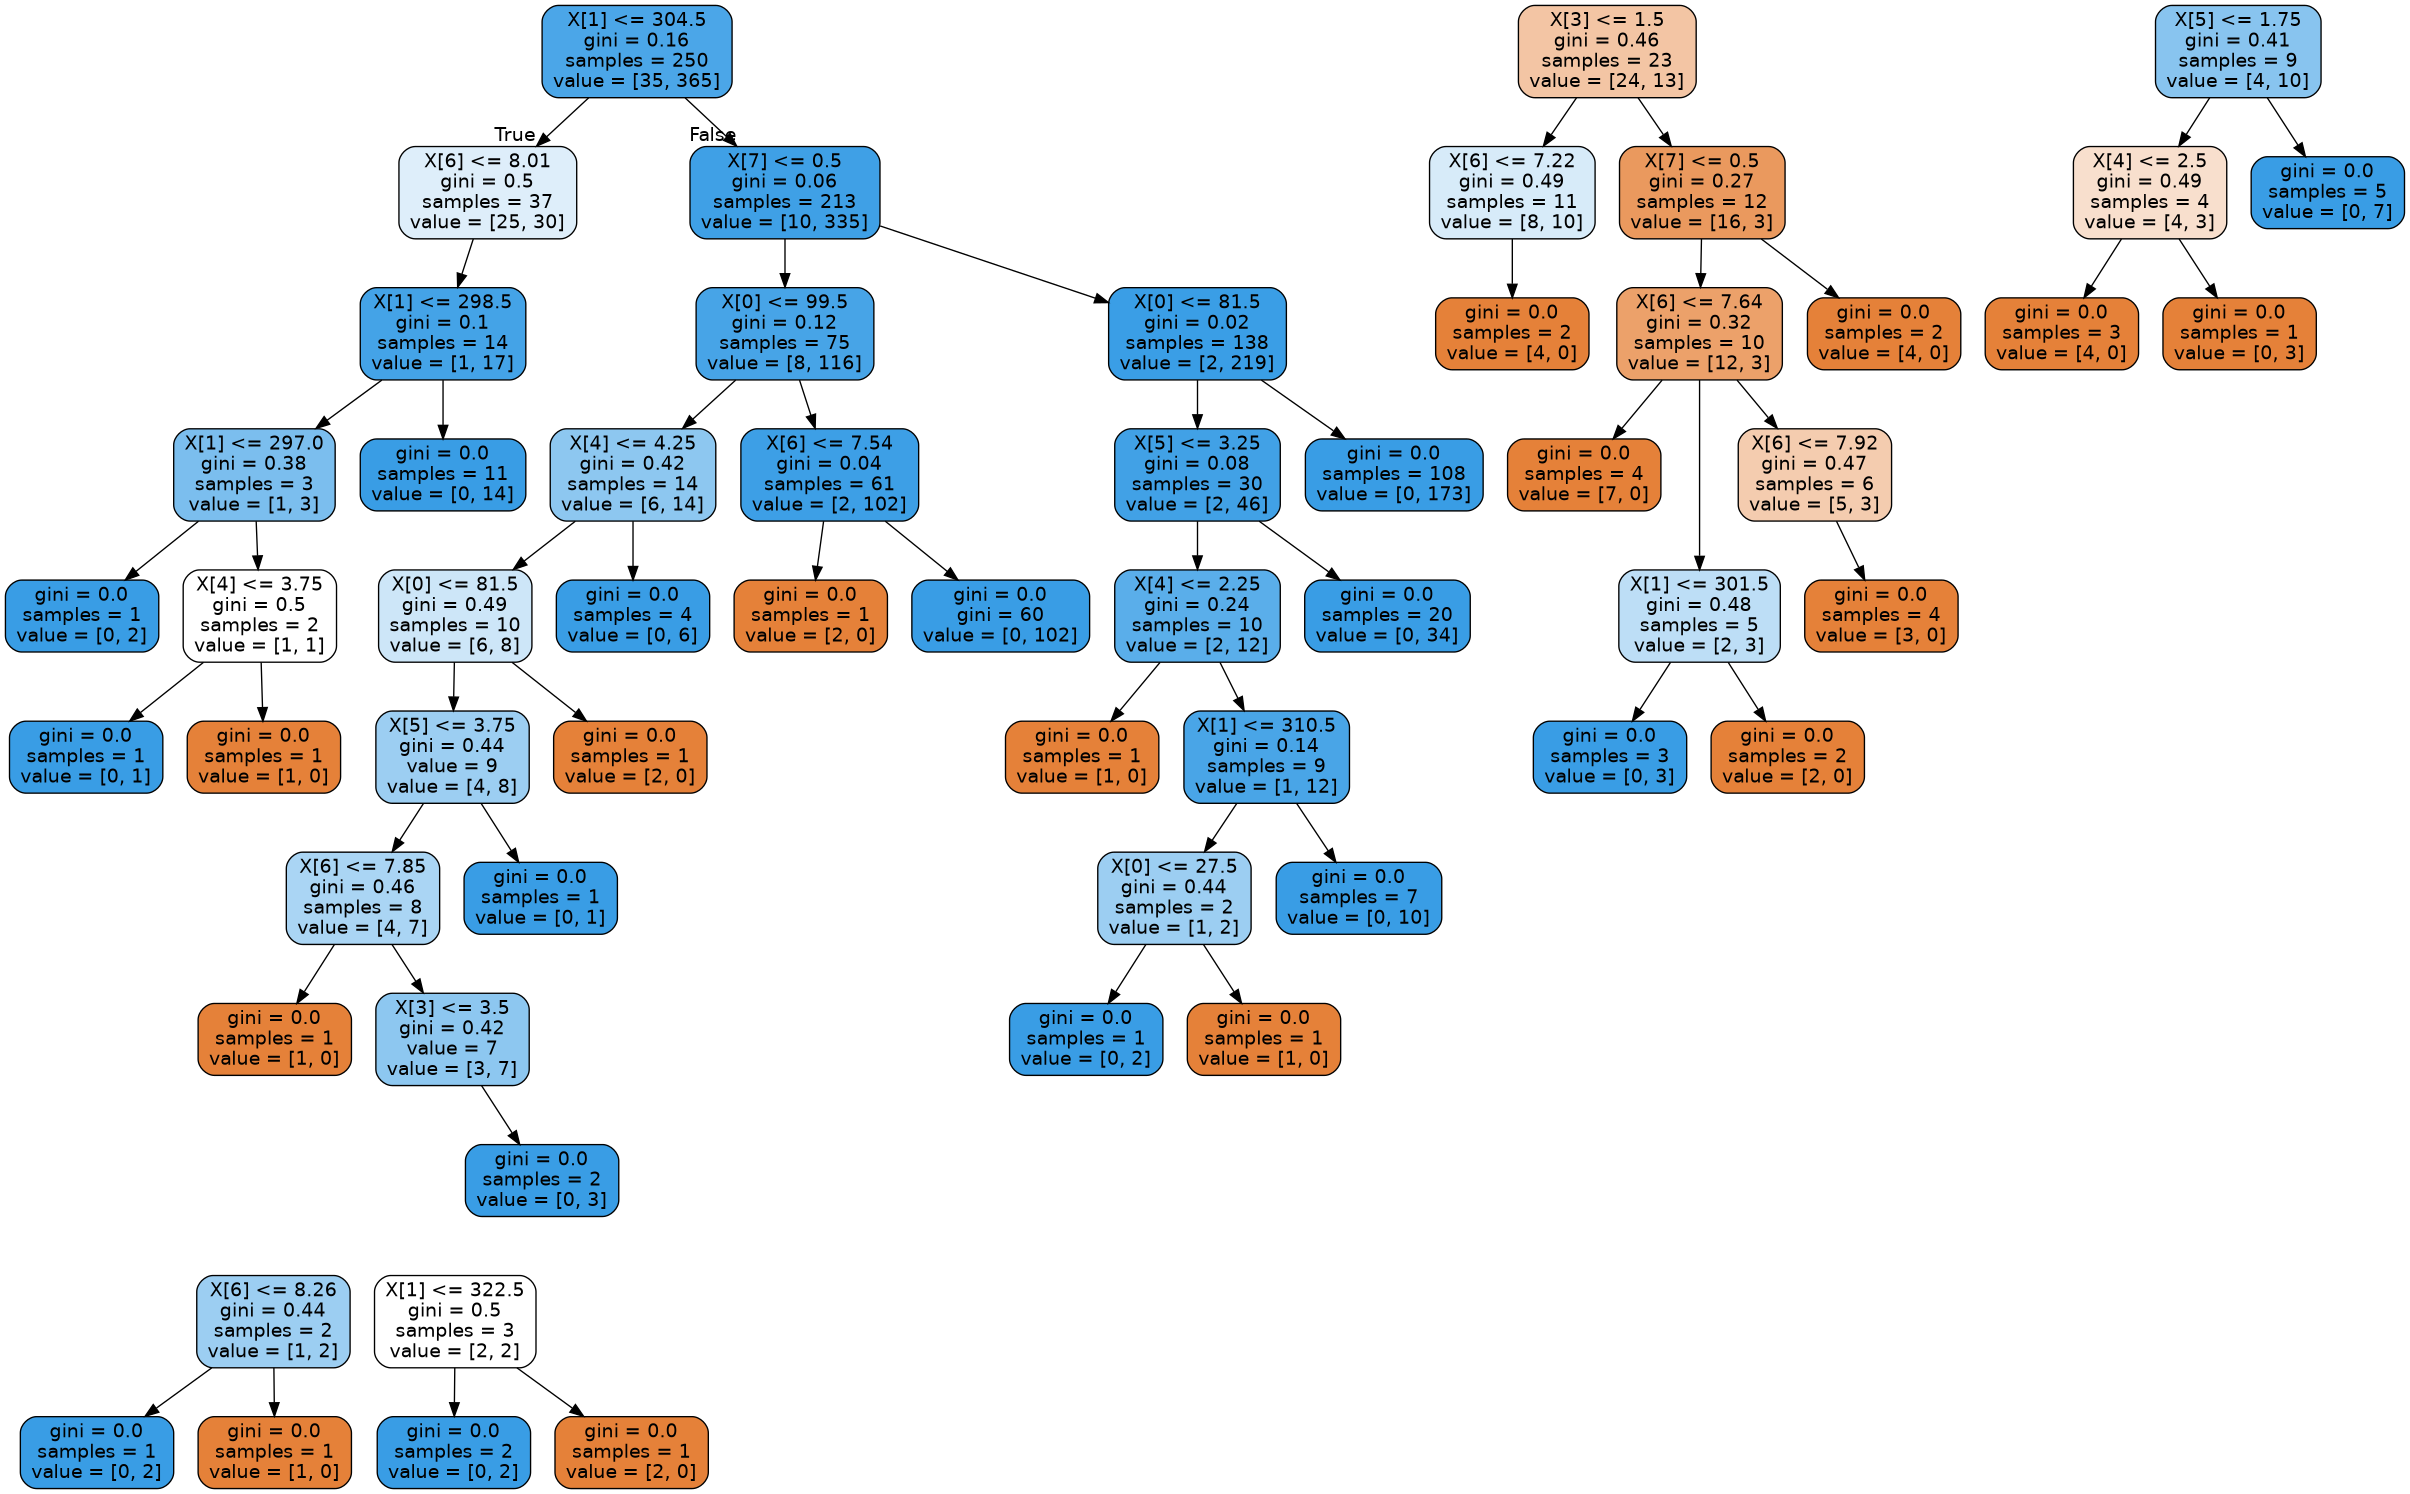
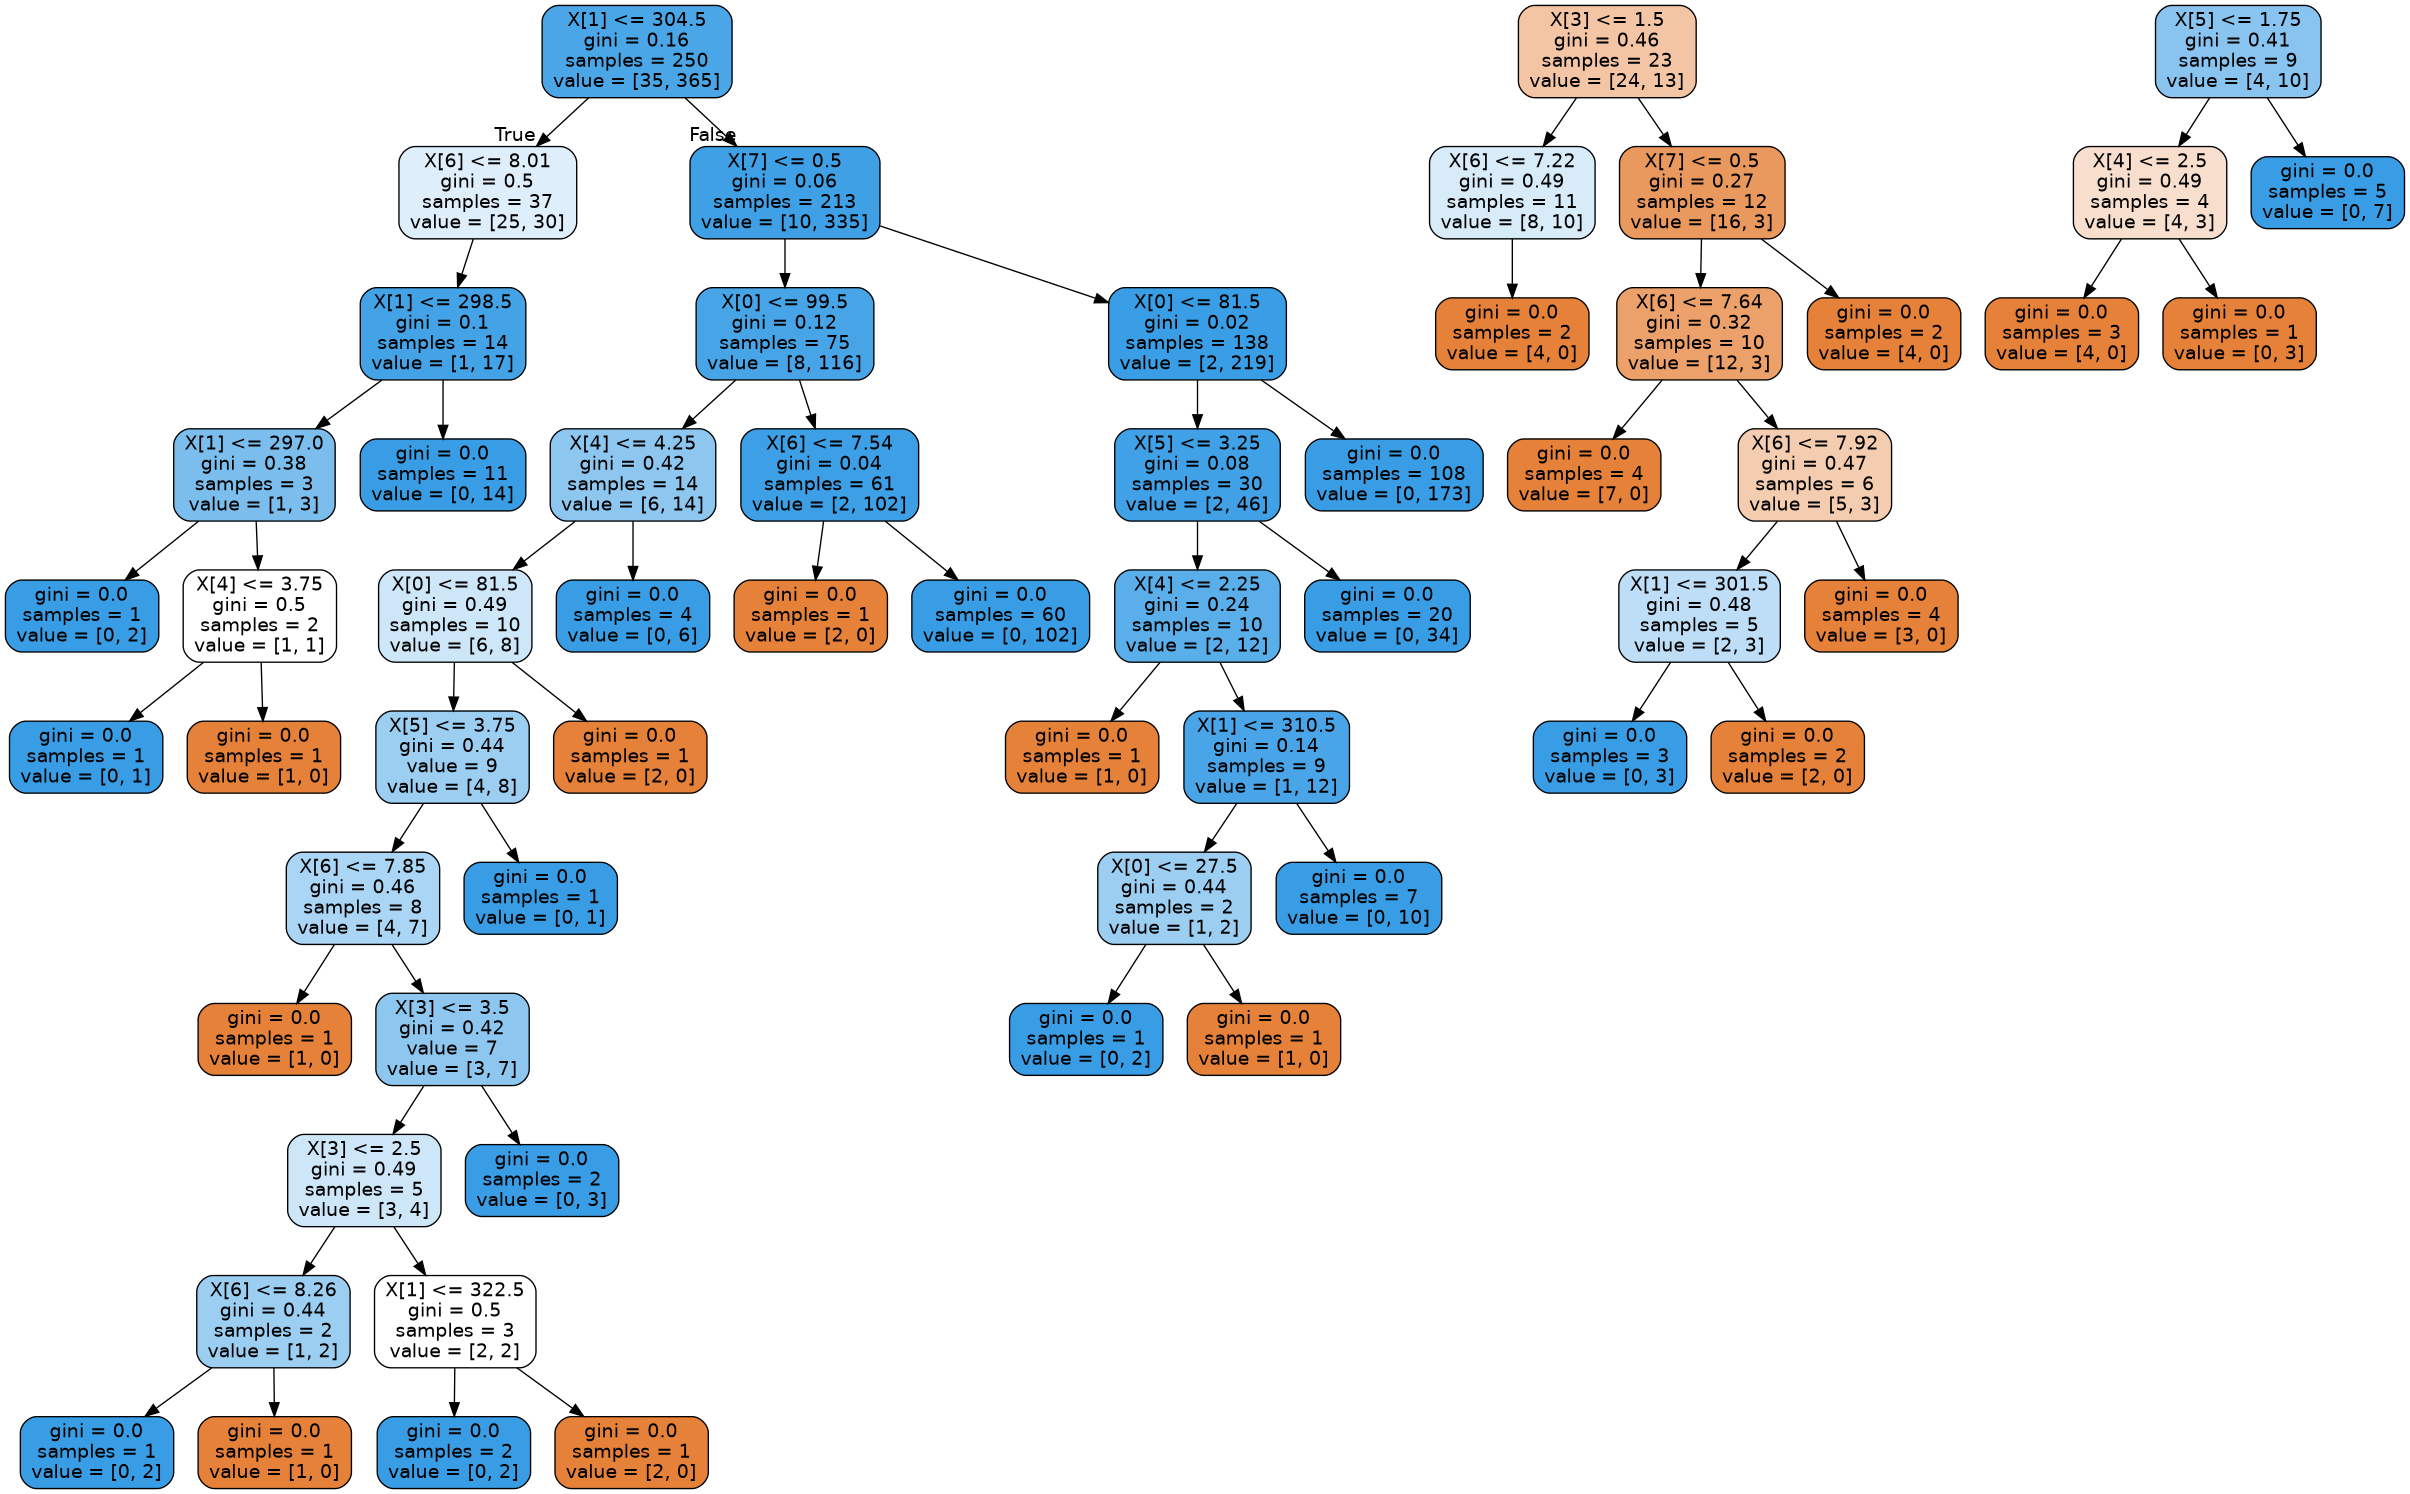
edge "X[6] <= 7.64 gini = 0.32 samples = 10 value = [12, 3]" -> "X[1] <= 301.5 gini = 0.48 samples = 5 value = [2, 3]": now "X[6] <= 7.92 gini = 0.47 samples = 6 value = [5, 3]" -> "X[1] <= 301.5 gini = 0.48 samples = 5 value = [2, 3]"
node "gini = 0.0 gini = 60 value = [0, 102]": label "gini = 0.0 gini = 60 value = [0, 102]" -> "gini = 0.0 samples = 60 value = [0, 102]"
node "X[3] <= 2.5 gini = 0.49 samples = 5 value = [3, 4]": added
